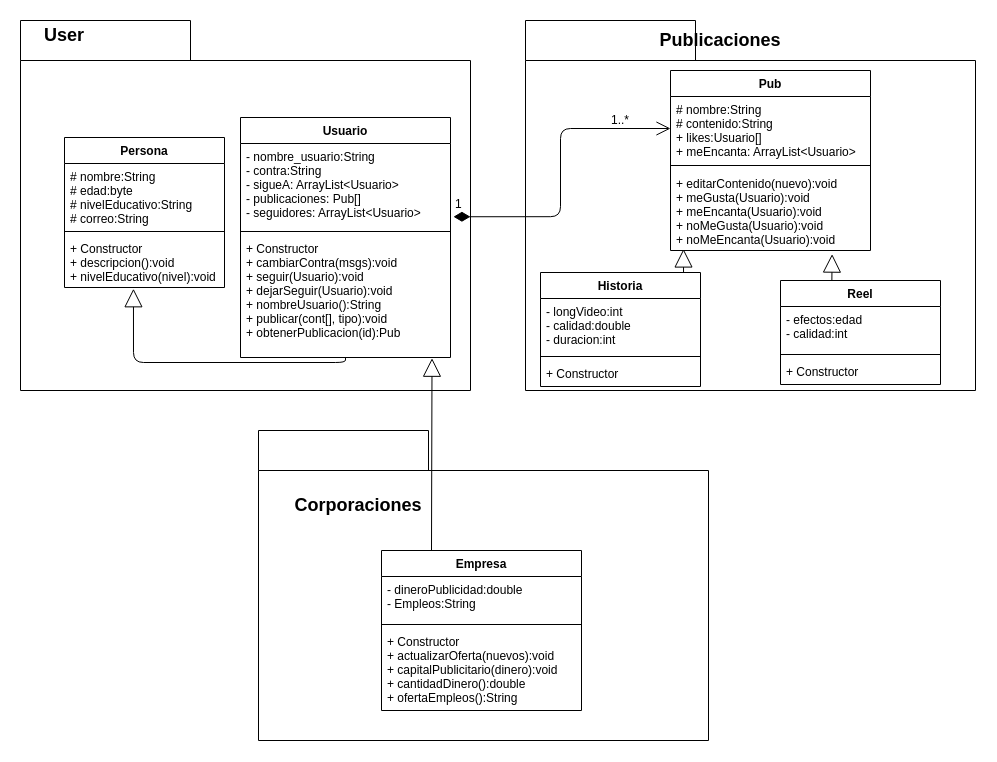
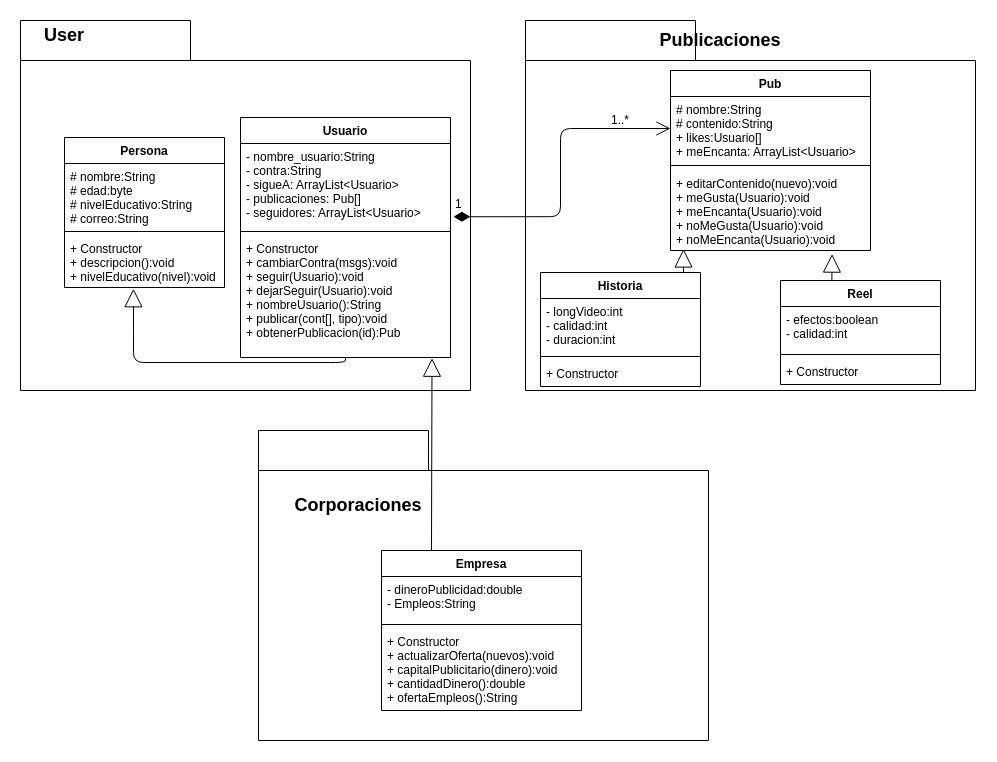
node "- longVideo:int - calidad:double - duracion:int": label "- longVideo:int - calidad:double - duracion:int" -> "- longVideo:int - calidad:int - duracion:int"
node "- efectos:edad - calidad:int": label "- efectos:edad - calidad:int" -> "- efectos:boolean - calidad:int"
